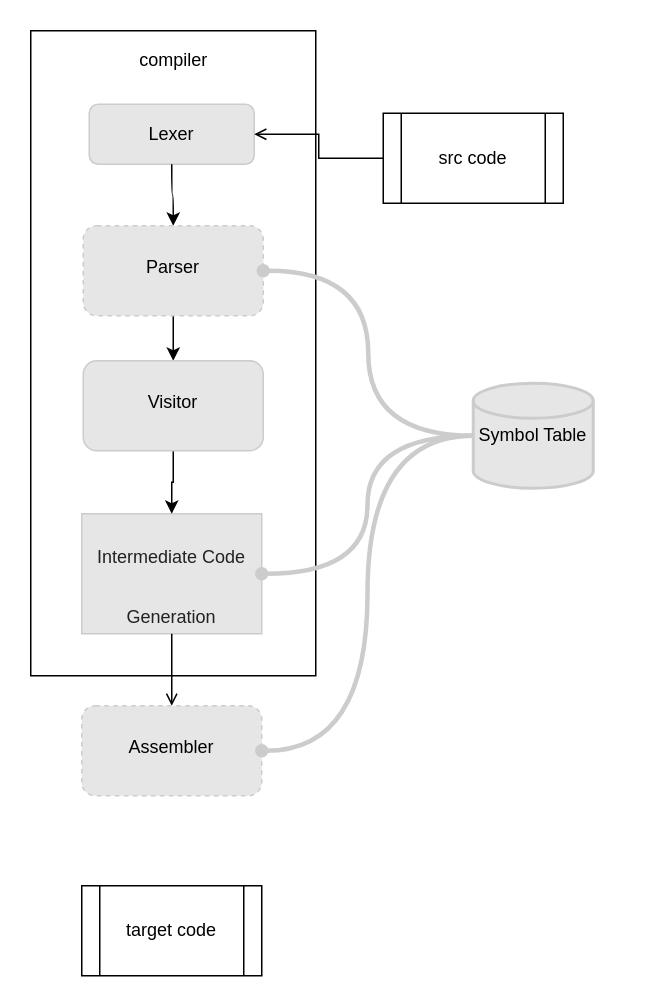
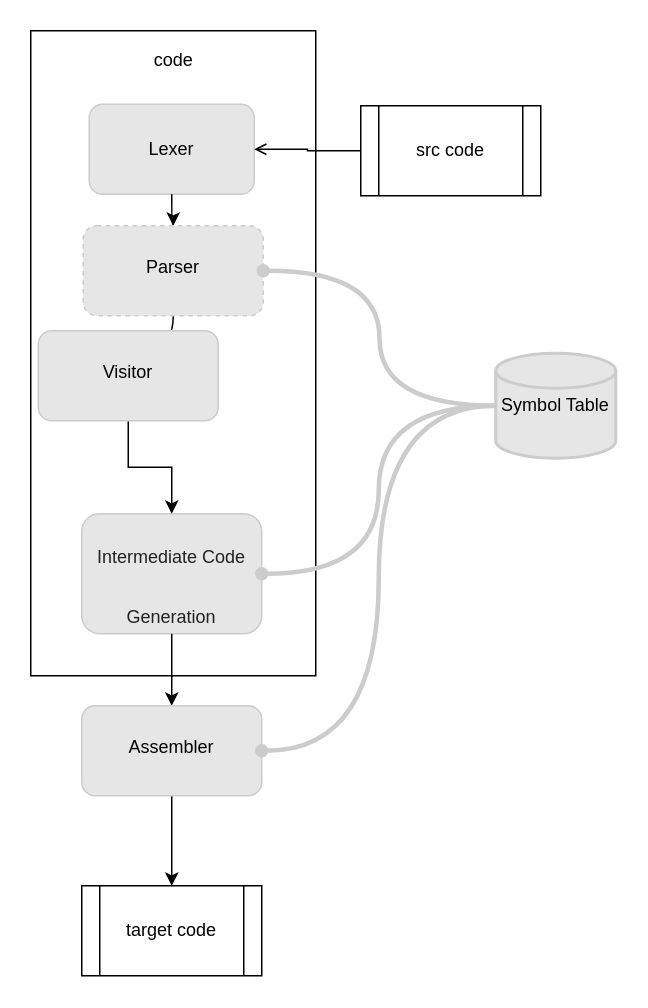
node "compiler": label "compiler" -> "code"
node "Lexer": size 165x60 -> 165x90
node "src code": moved (473, 158) -> (451, 151)
node "Visitor": moved (173, 406) -> (128, 376)
node "Symbol Table": moved (533, 436) -> (556, 406)
node "Intermediate Code Generation": shape rectangle -> rounded rectangle
edge "Intermediate Code Generation" -> "Assembler": arrowhead open -> classic
node "Assembler": style dashed -> solid
edge "Assembler" -> "target code": added
